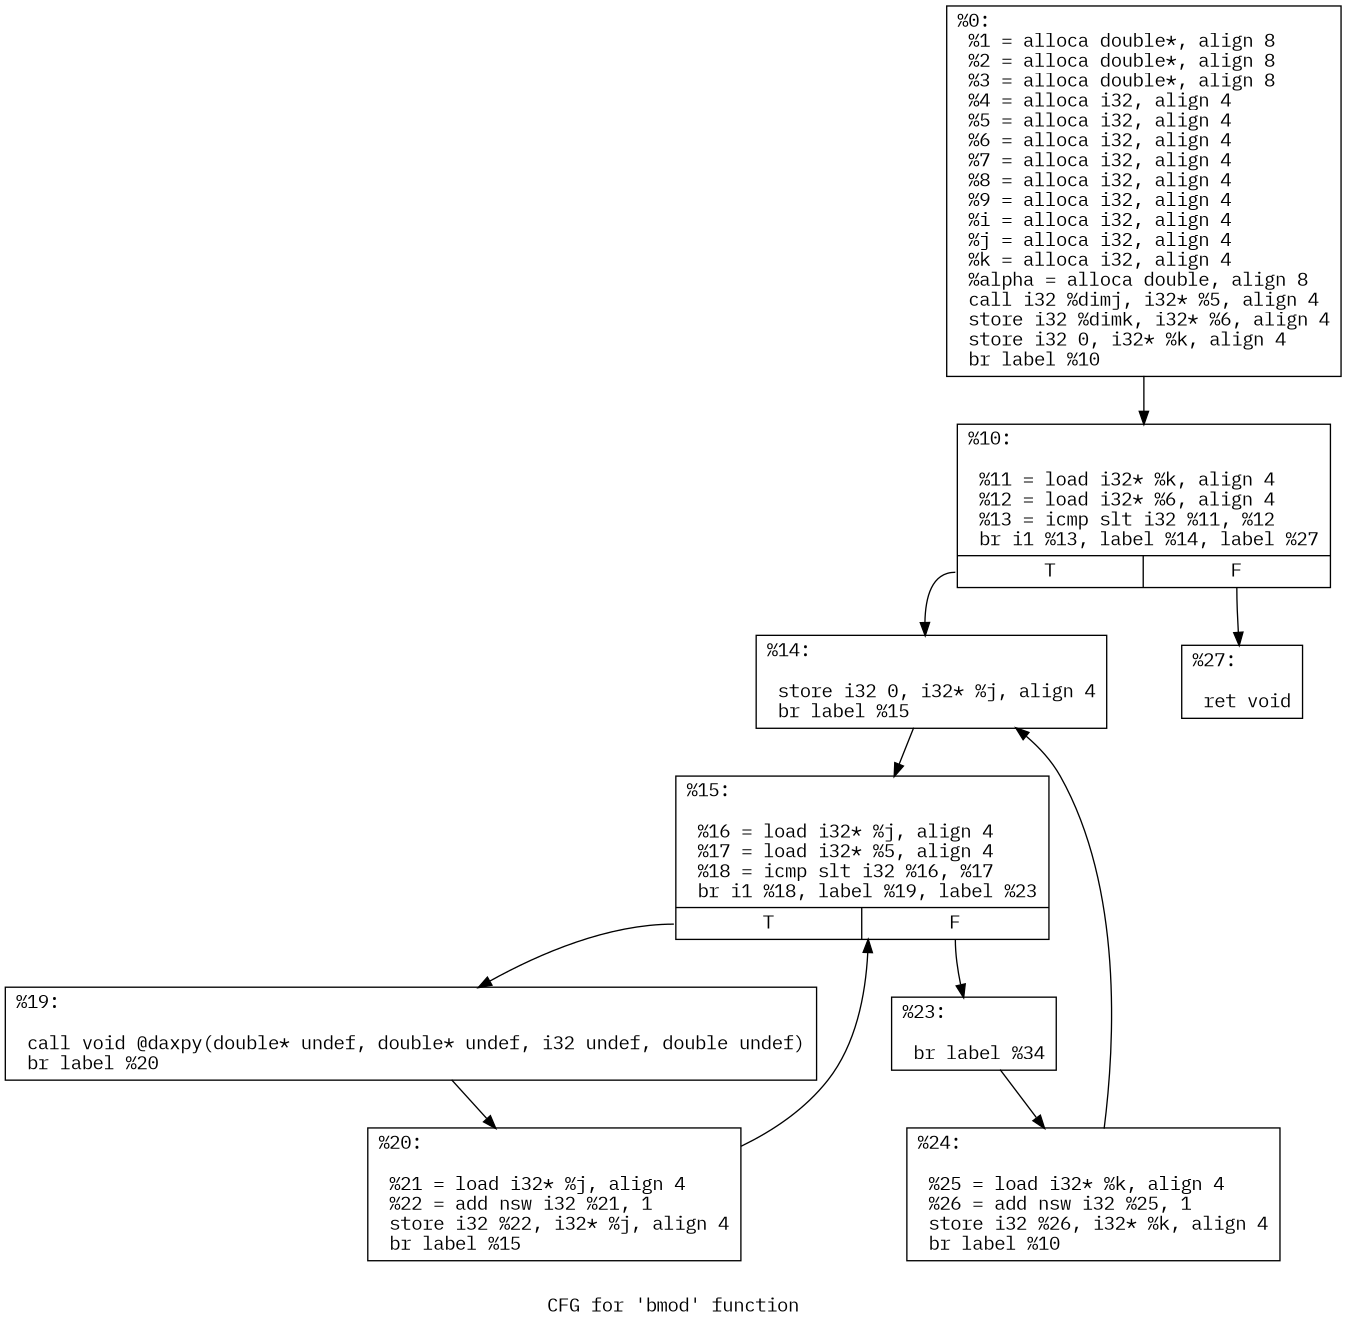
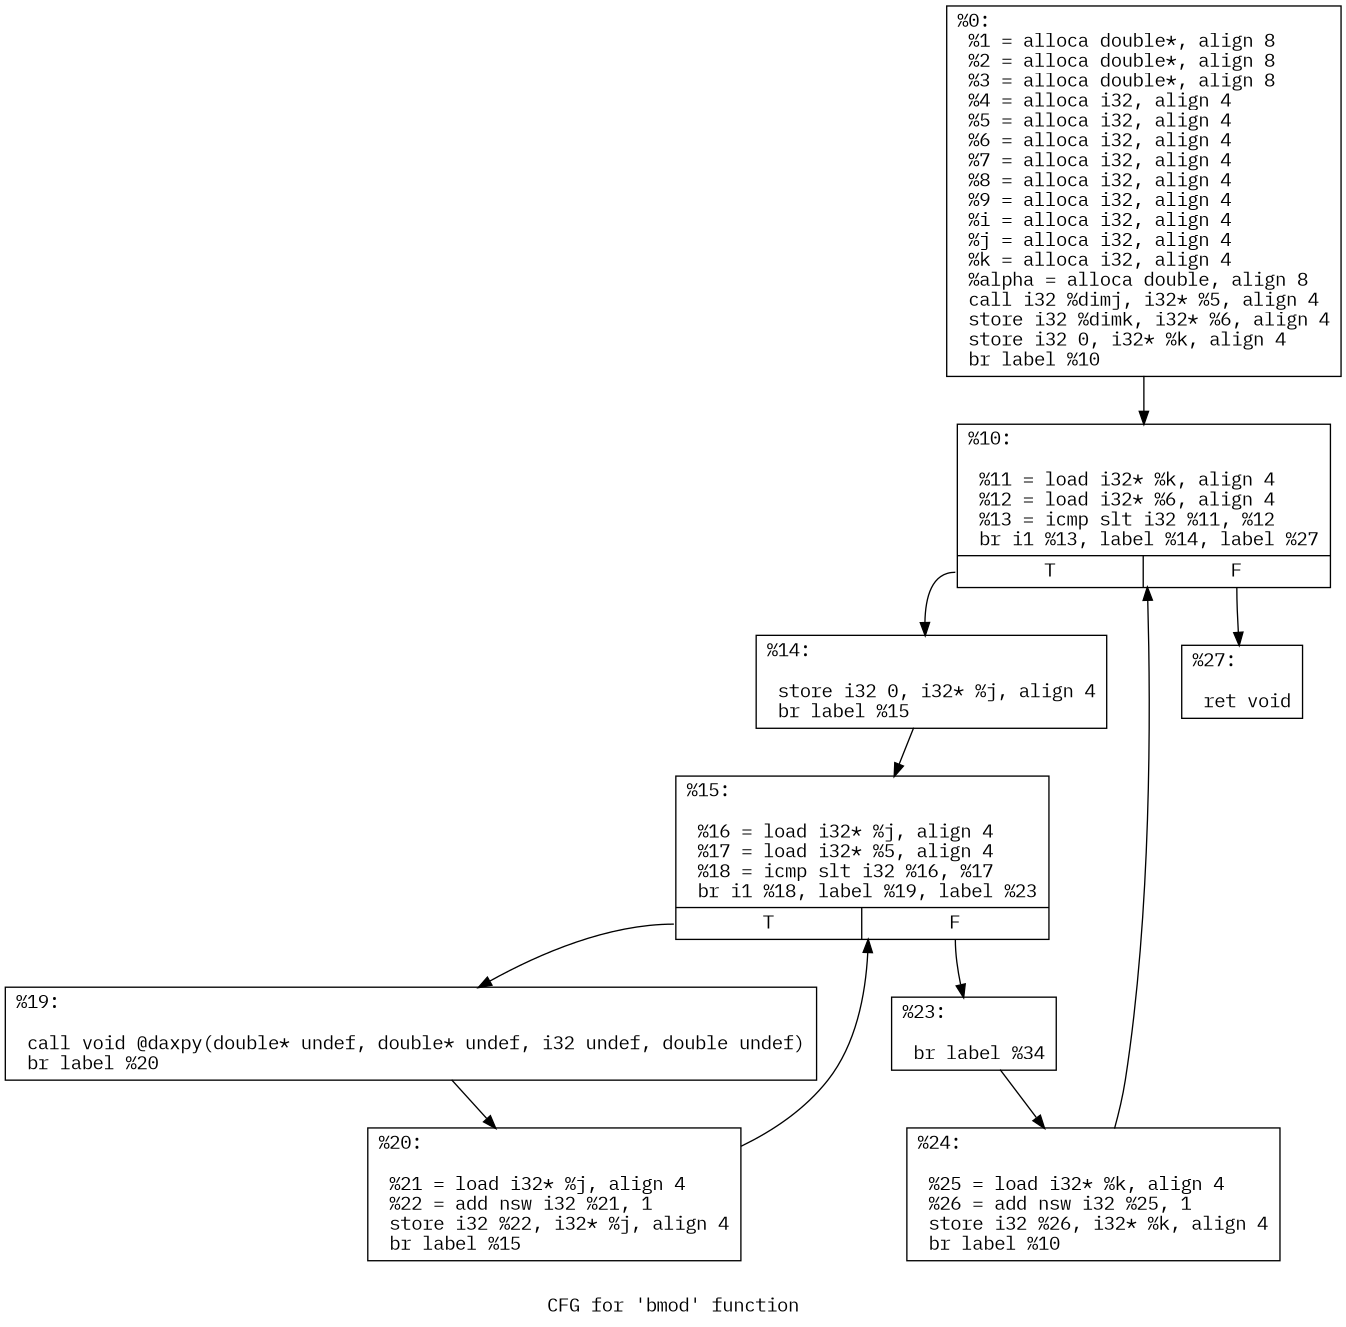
edge "%24:" -> "%14:": now "%24:" -> "%10:"
